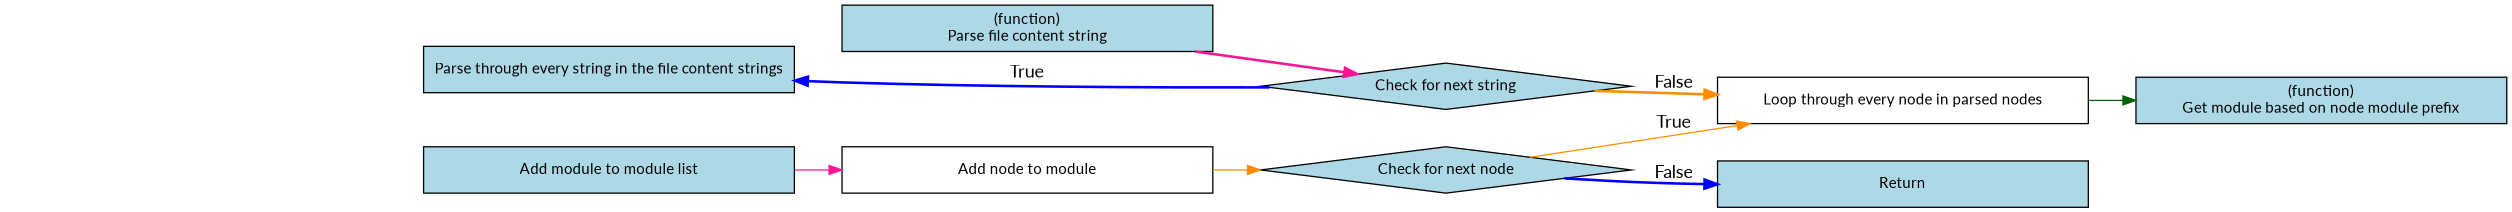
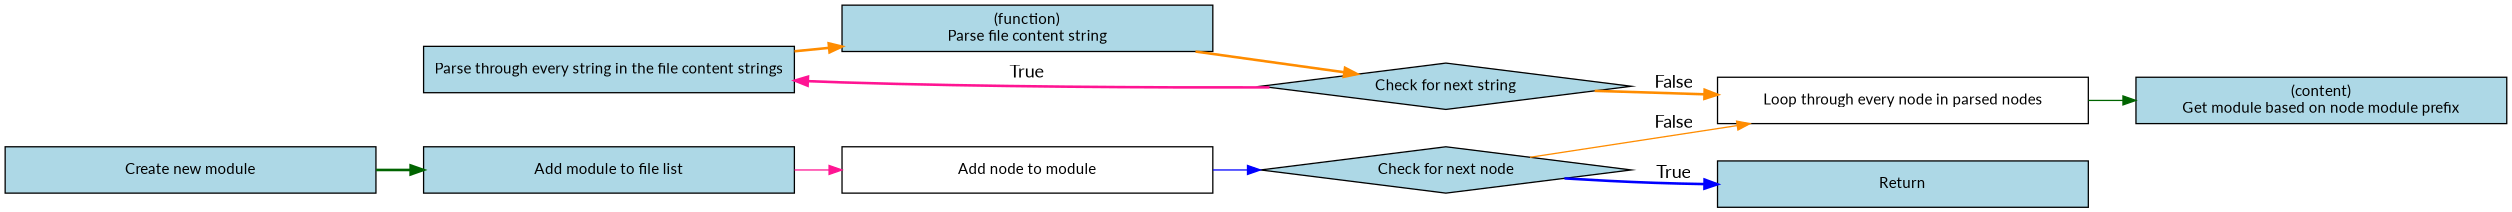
edge "Parse through every string in the file content strings" -> "(function) Parse file content string": added
edge "(function) Parse file content string" -> "Check for next string": color deeppink -> darkorange
edge "Check for next string" -> "Parse through every string in the file content strings": color blue -> deeppink
node "(function) Get module based on node module prefix": label "(function) Get module based on node module prefix" -> "(content) Get module based on node module prefix"
edge "Check for next node" -> "Loop through every node in parsed nodes": label "True" -> "False"
node "Create new module": added
node "Add module to module list": label "Add module to module list" -> "Add module to file list"
edge "Add node to module" -> "Check for next node": color darkorange -> blue
edge "Check for next node" -> "Return": label "False" -> "True"
